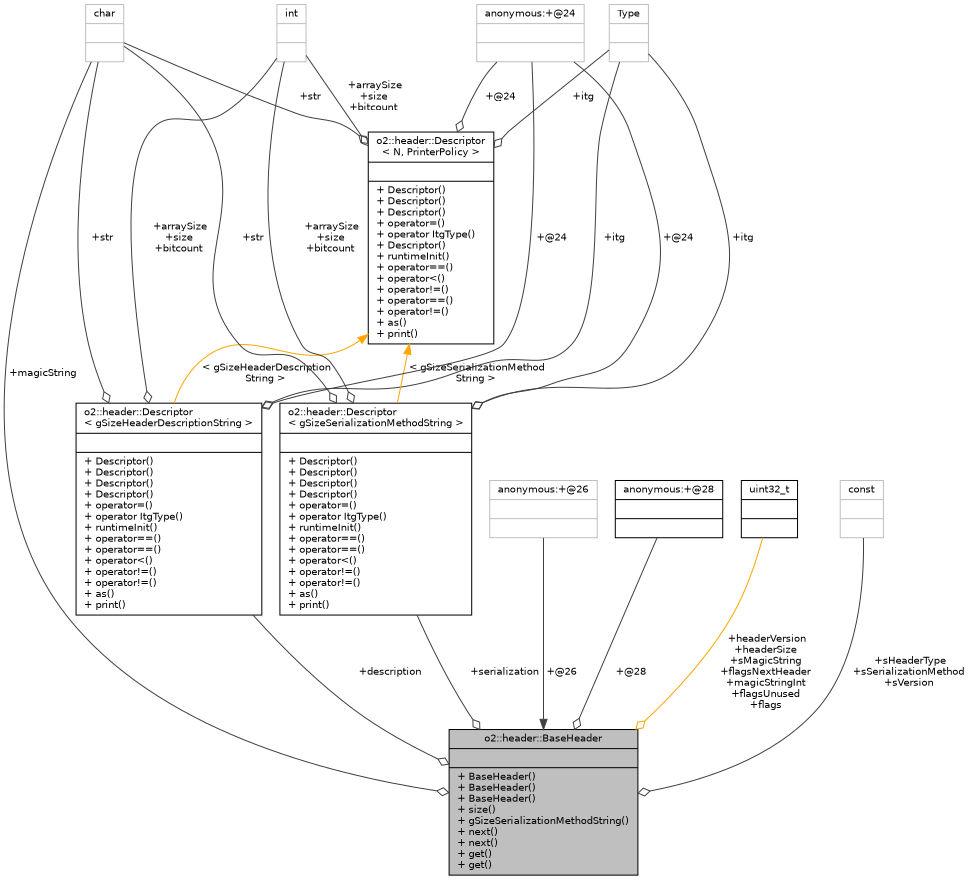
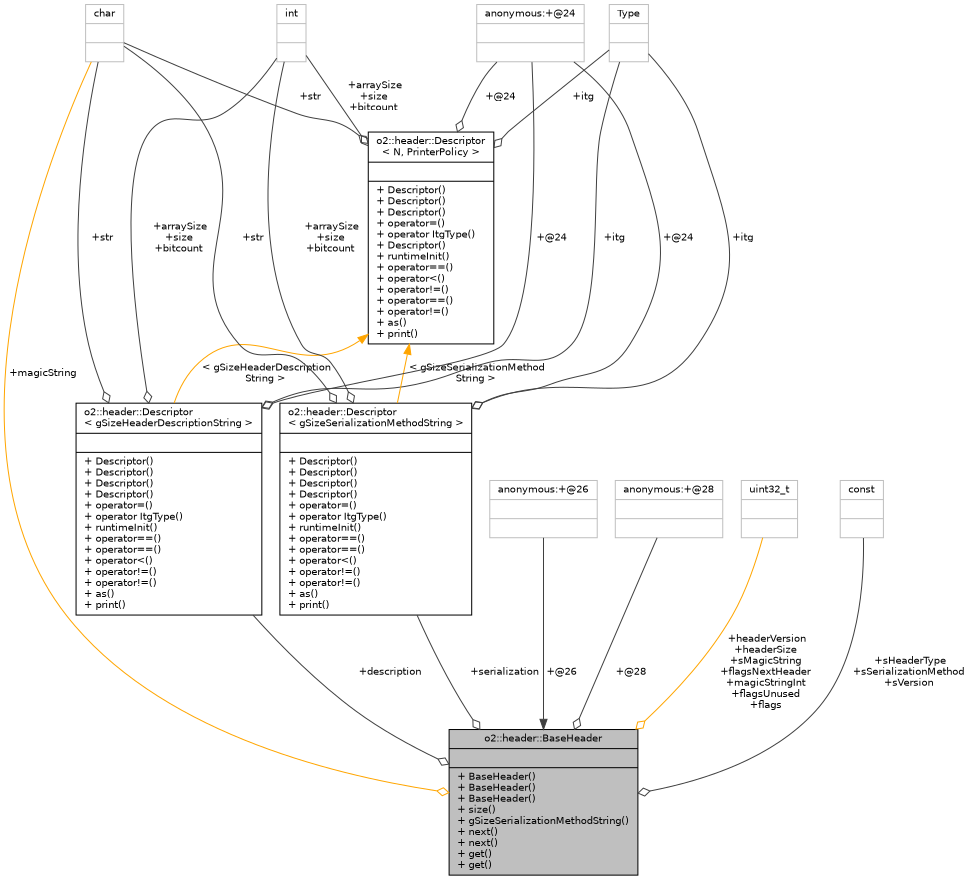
node "anonymous:+@28": color black -> grey75
node "uint32_t": color black -> grey75
edge "char" -> "o2::header::BaseHeader": color grey25 -> orange
